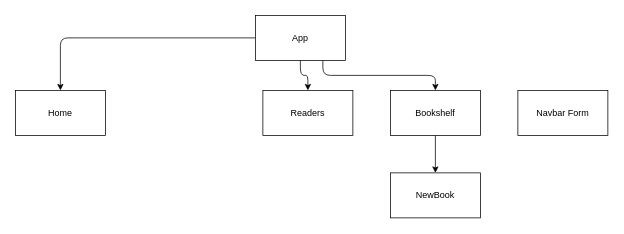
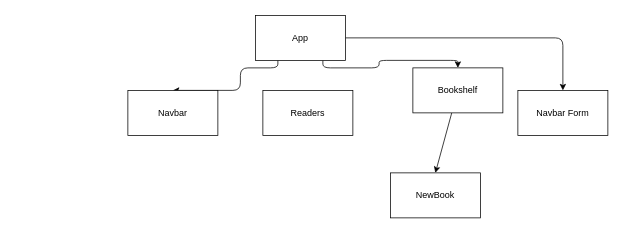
edge "App" -> "Home": removed
edge "App" -> "Readers": now "App" -> "Navbar Form"
edge "App" -> "Navbar": added
node "Home": removed
node "Navbar": added
node "Bookshelf": moved (435, 113) -> (458, 90)
